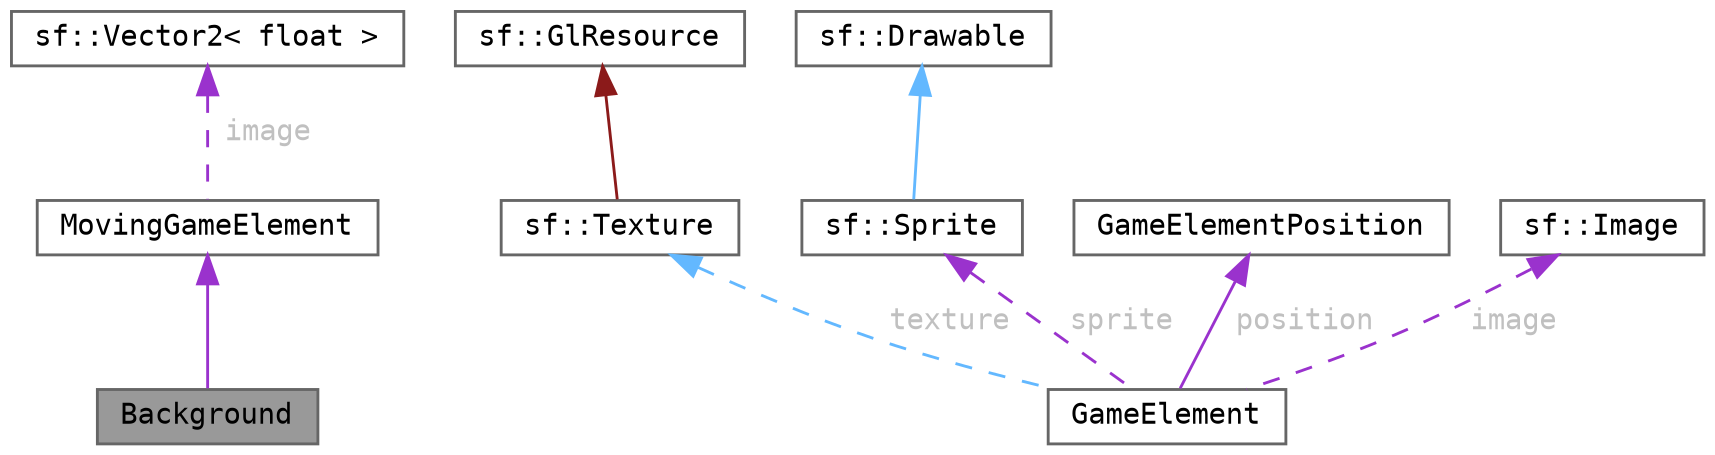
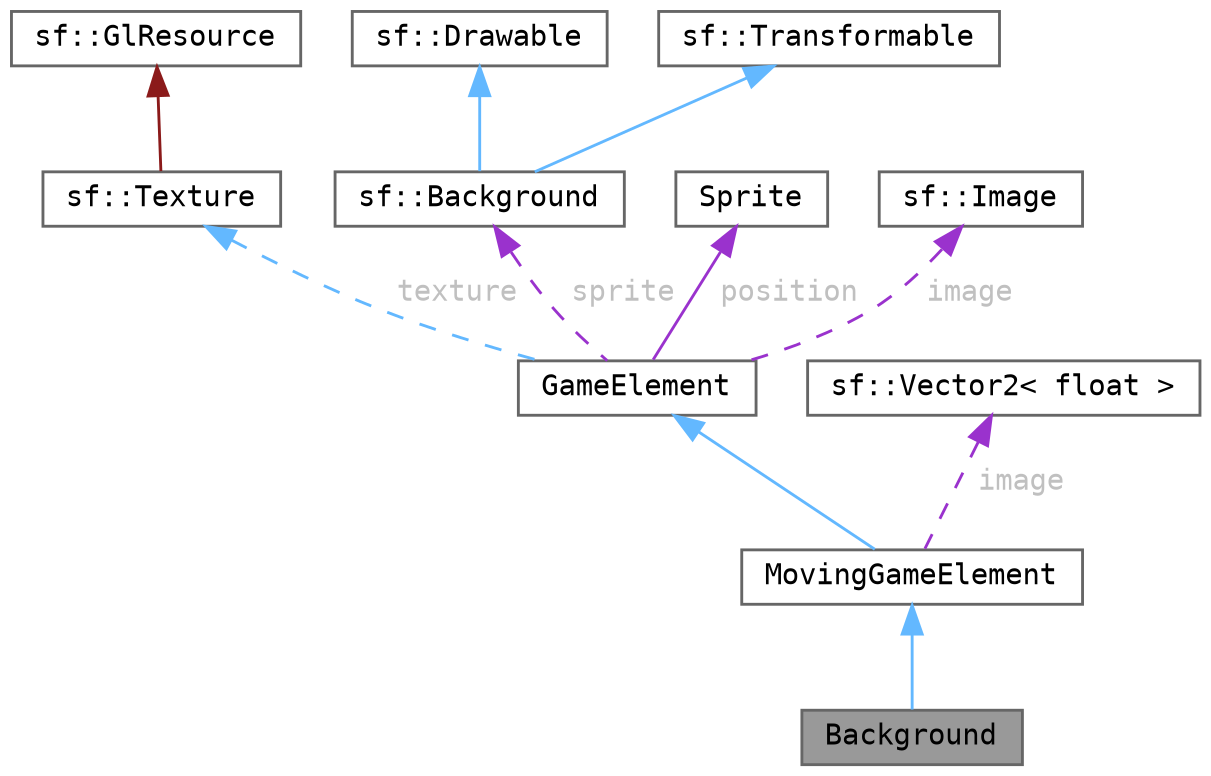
node "sf::Transformable": added
node "sf::Sprite": label "sf::Sprite" -> "sf::Background"
node "GameElementPosition": label "GameElementPosition" -> "Sprite"
edge "Background" -> "MovingGameElement": color darkorchid3 -> steelblue1
edge "MovingGameElement" -> "GameElement": added
